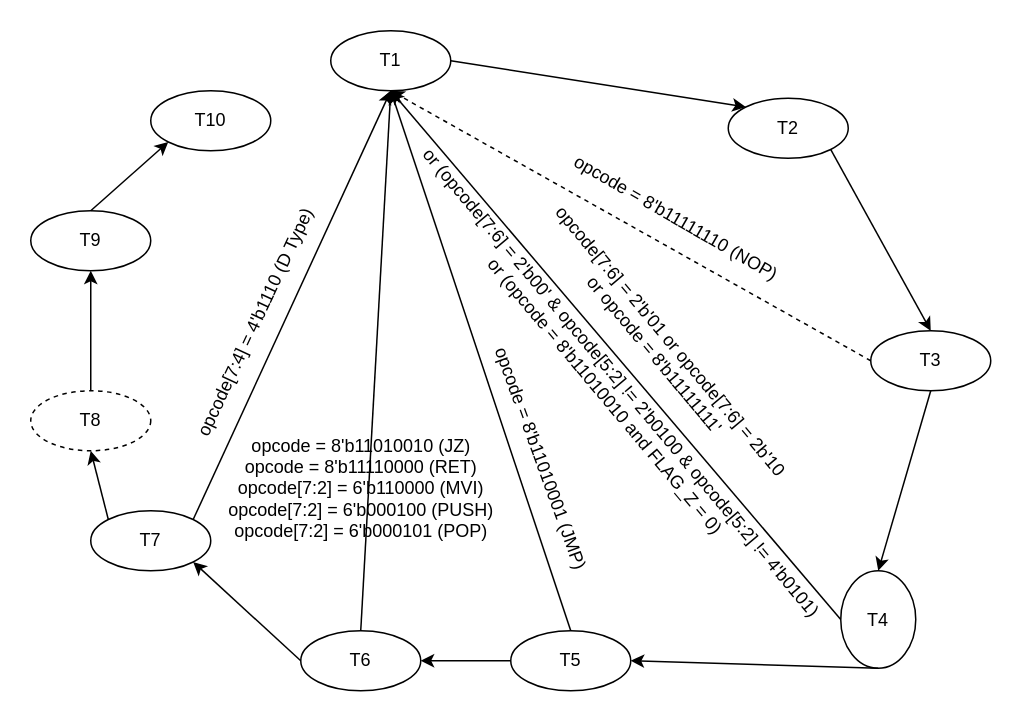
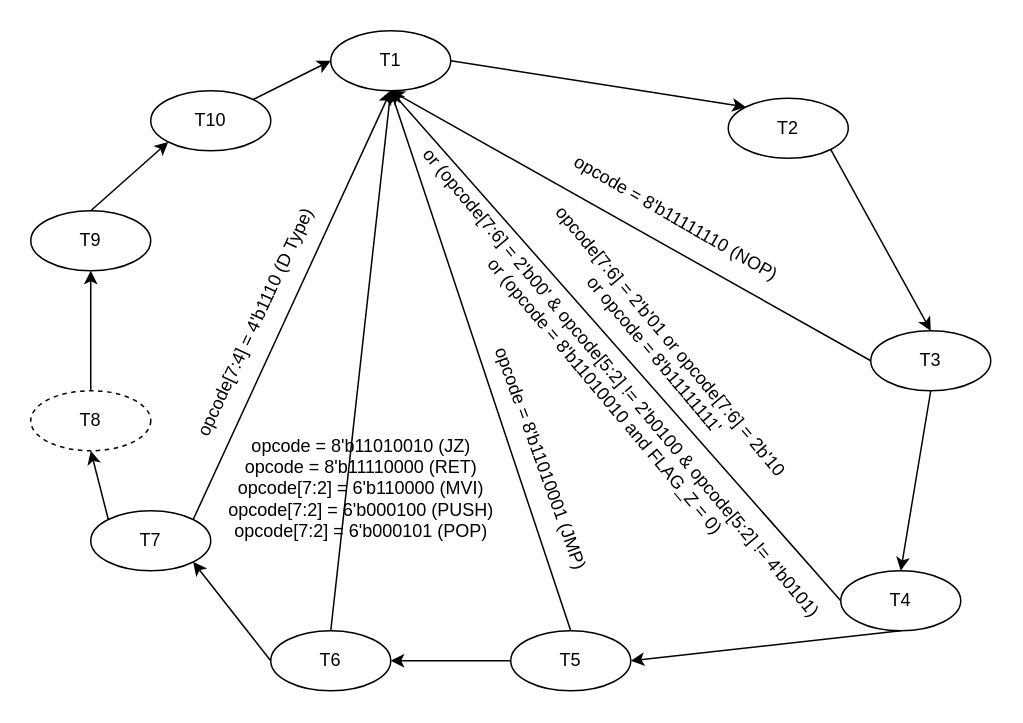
edge "T10" -> "T1": added
edge "T3" -> "T1": style dashed -> solid
node "T4": size 75x98 -> 120x60
node "T6": moved (361, 661) -> (331, 661)
